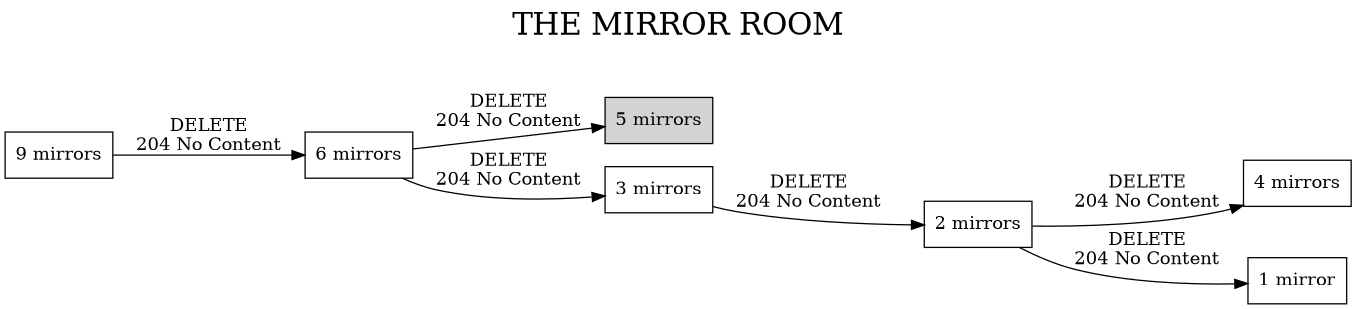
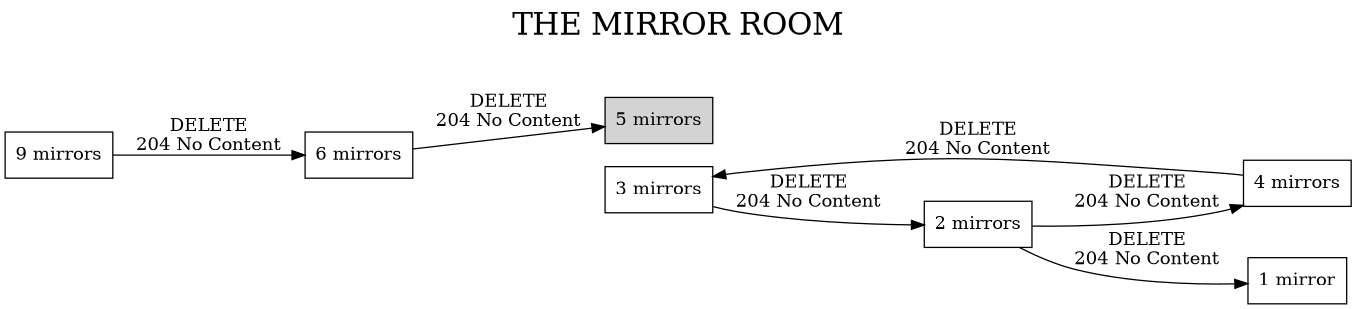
edge "6 mirrors" -> "3 mirrors": now "4 mirrors" -> "3 mirrors"
